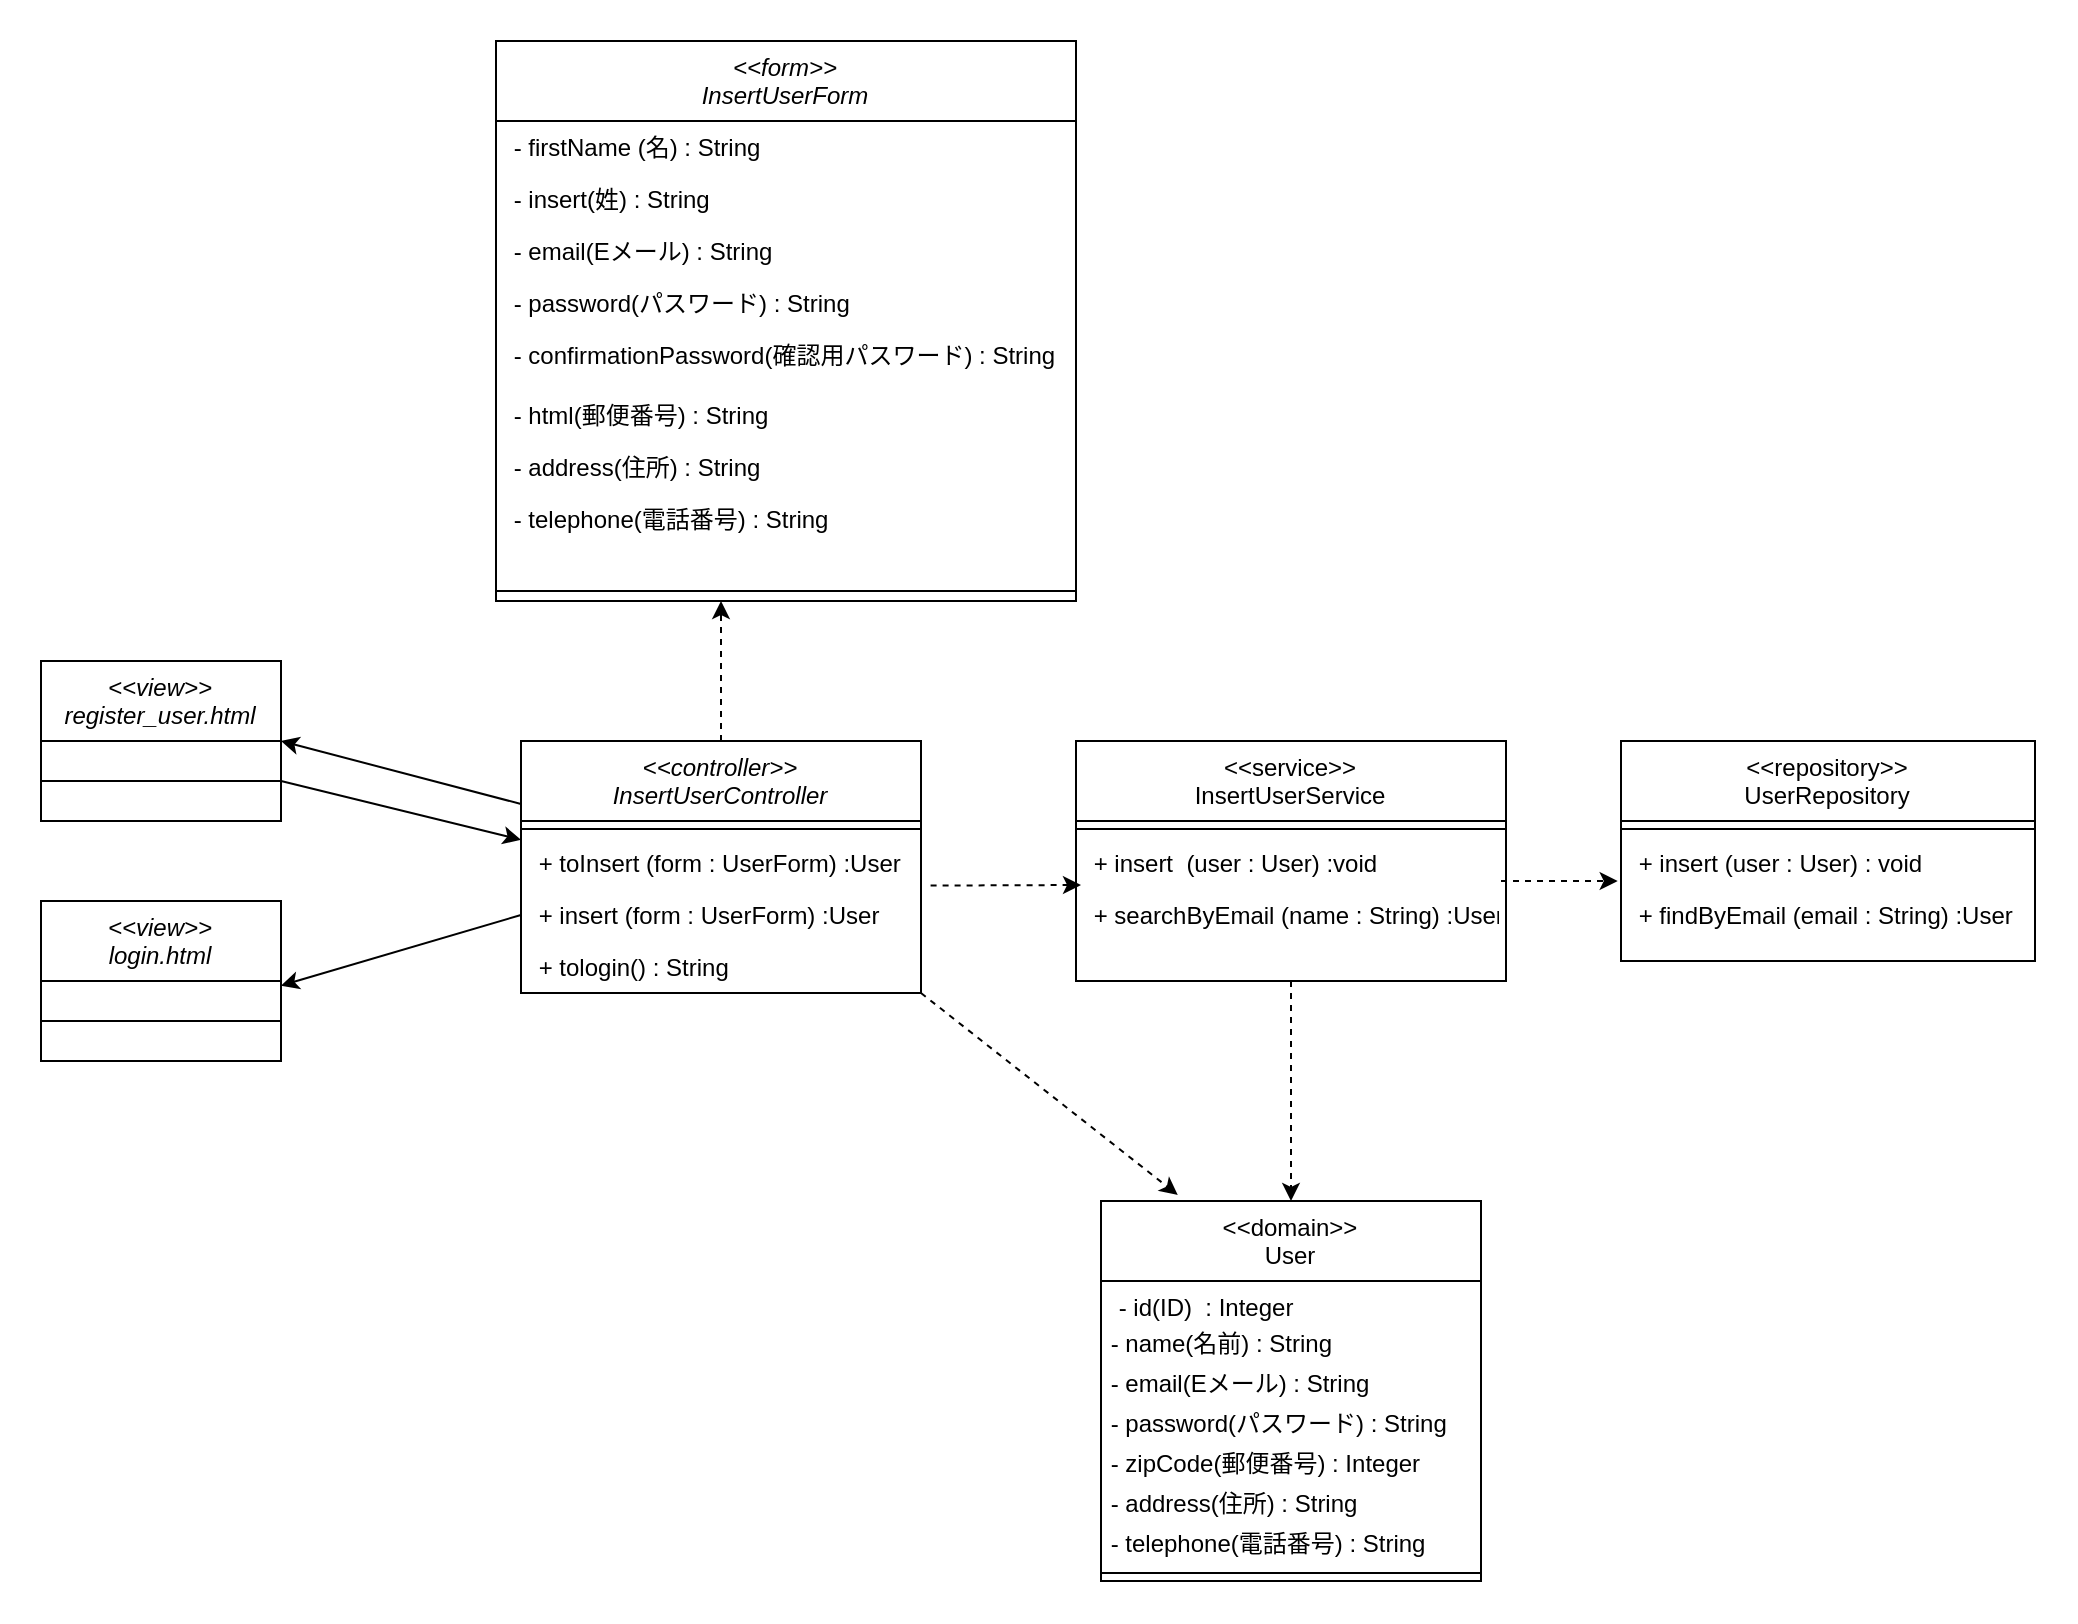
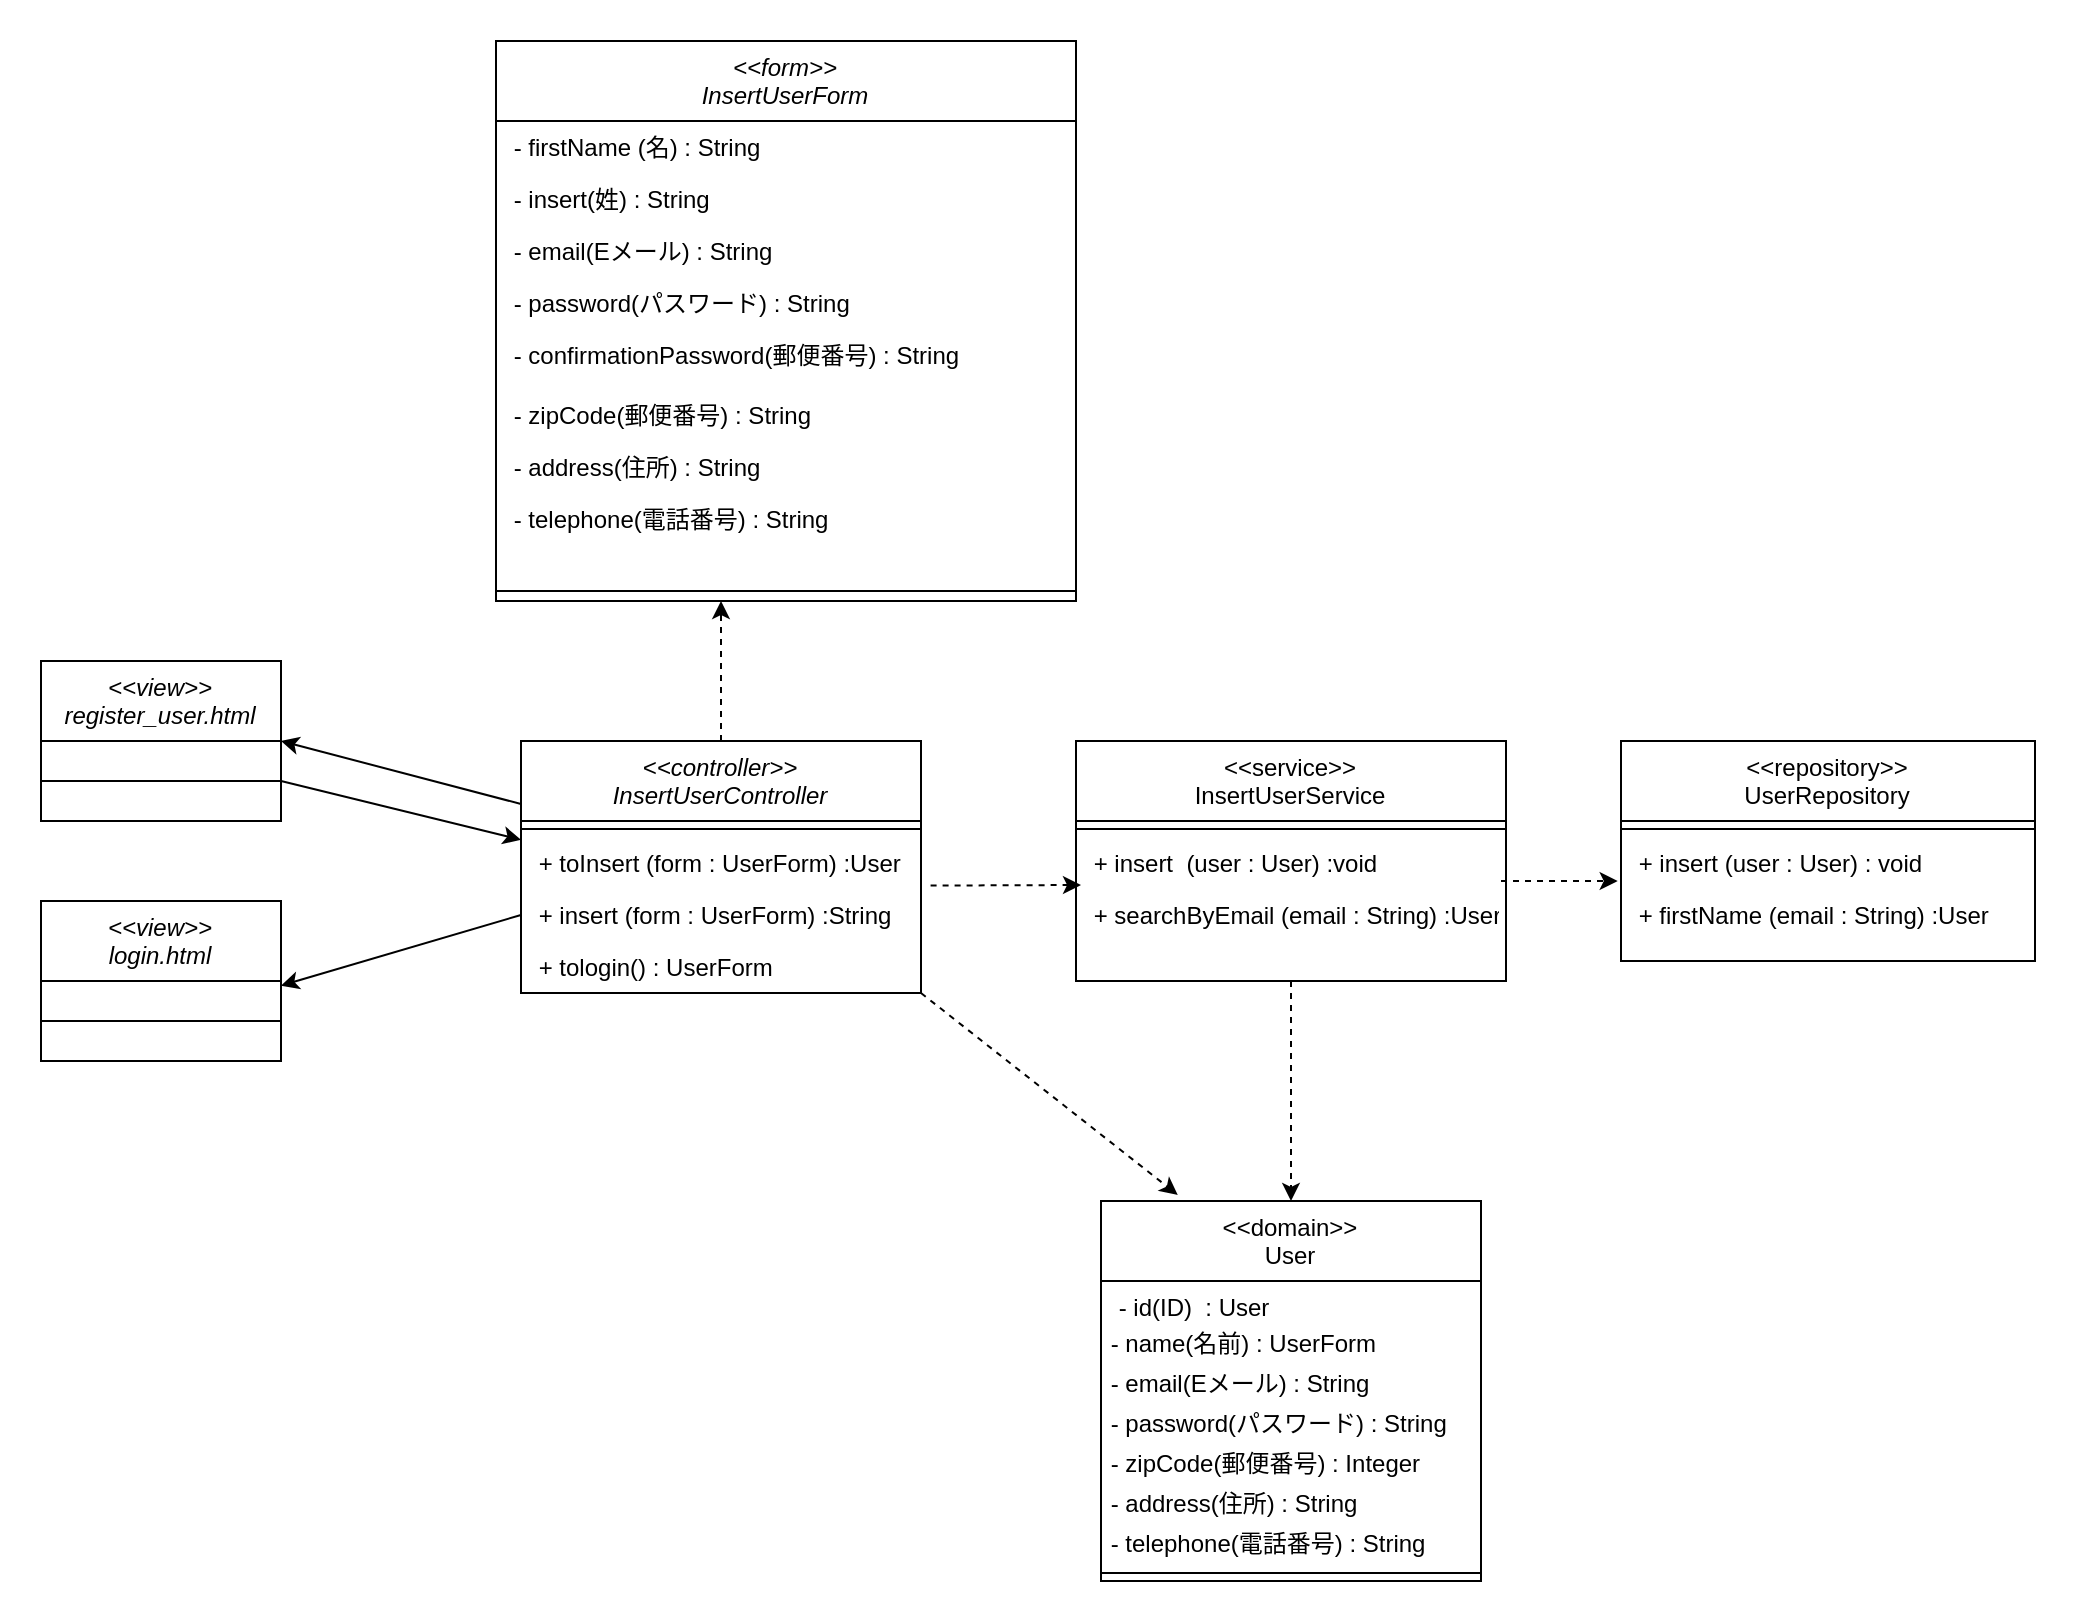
node "- confirmationPassword(確認用パスワード) : String": label "- confirmationPassword(確認用パスワード) : String" -> "- confirmationPassword(郵便番号) : String"
node "- html(郵便番号) : String": label "- html(郵便番号) : String" -> "- zipCode(郵便番号) : String"
node "+ insert (form : UserForm) :User": label "+ insert (form : UserForm) :User" -> "+ insert (form : UserForm) :String"
node "+ searchByEmail (name : String) :User": label "+ searchByEmail (name : String) :User" -> "+ searchByEmail (email : String) :User"
node "+ findByEmail (email : String) :User": label "+ findByEmail (email : String) :User" -> "+ firstName (email : String) :User"
node "+ tologin() : String": label "+ tologin() : String" -> "+ tologin() : UserForm"
node "- id(ID) : Integer": label "- id(ID) : Integer" -> "- id(ID) : User"
node "- name(名前) : String": label "- name(名前) : String" -> "- name(名前) : UserForm"
